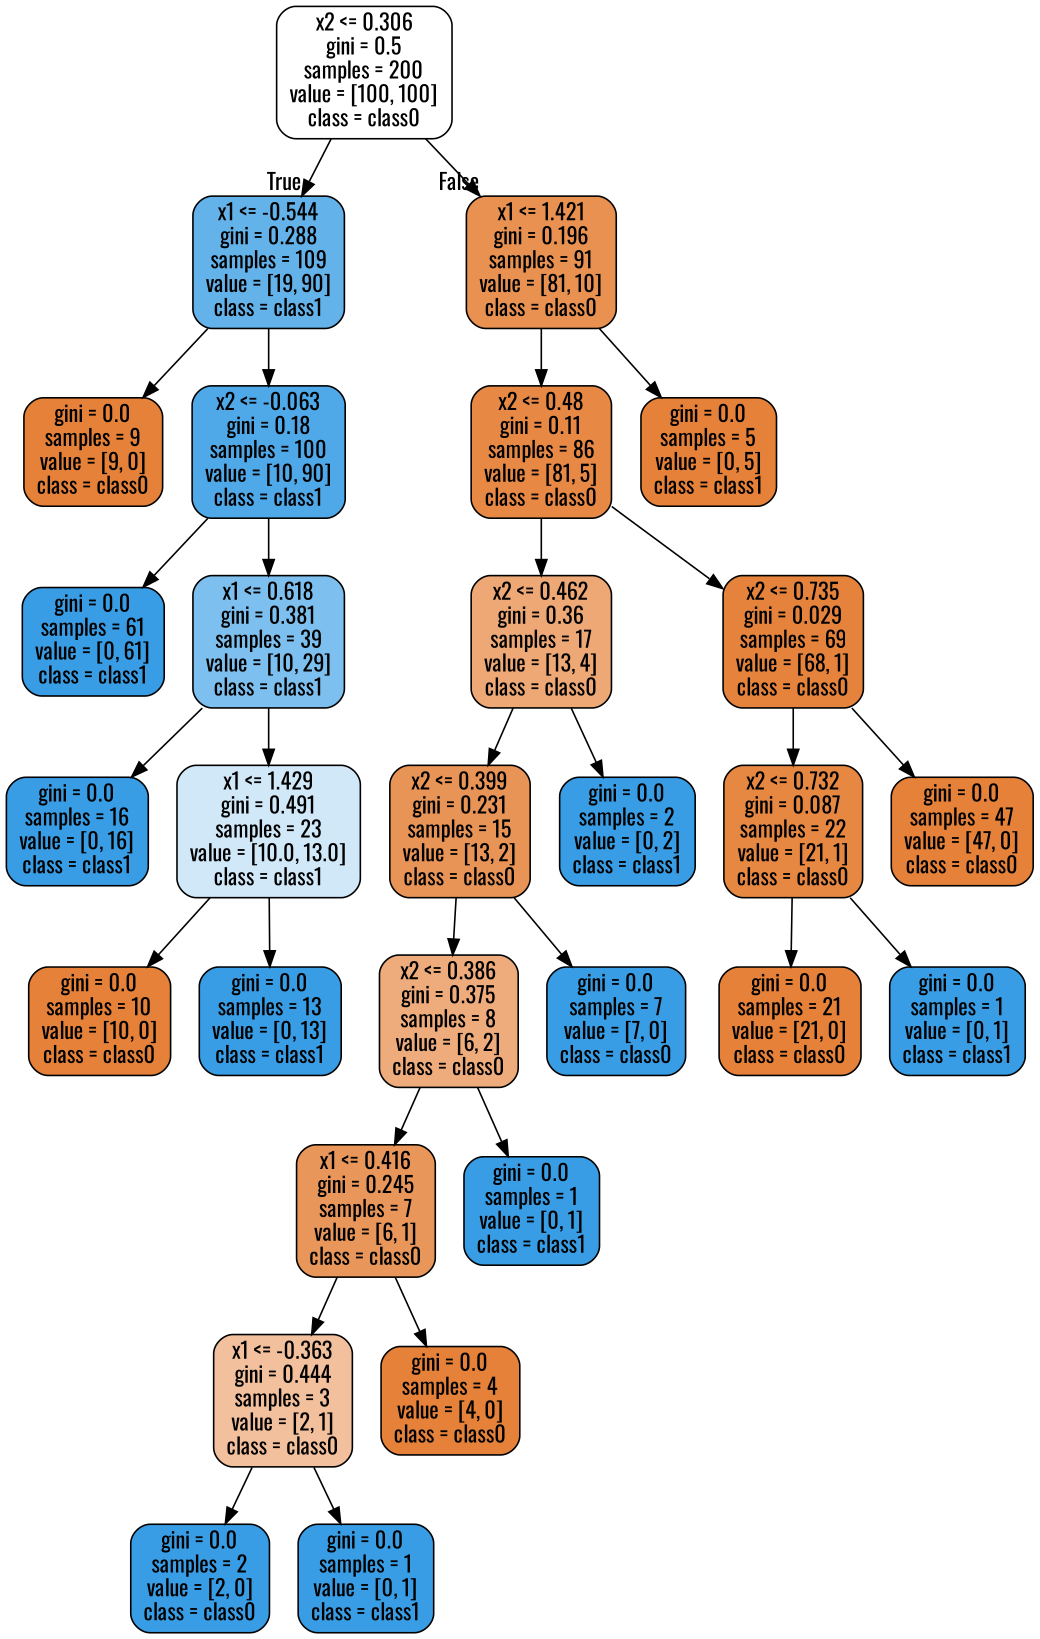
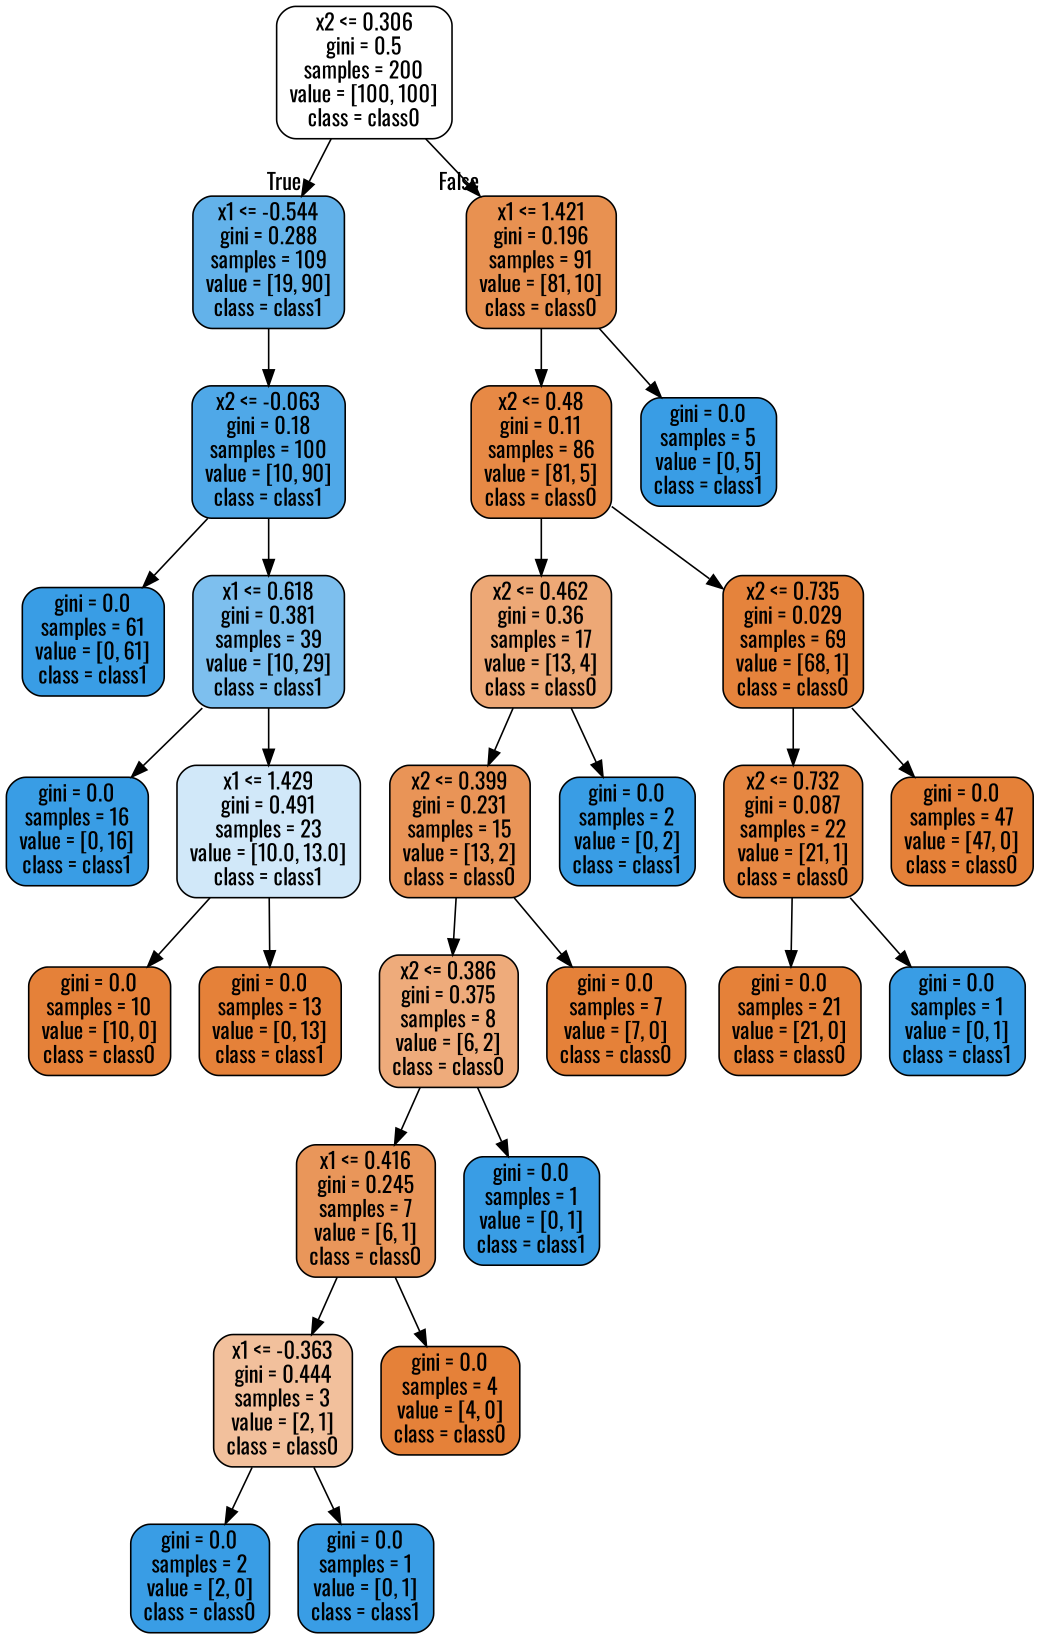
node "gini = 0.0 samples = 9 value = [9, 0] class = class0": removed
node "gini = 0.0 samples = 5 value = [0, 5] class = class1": fillcolor #e58139 -> #399de5
node "gini = 0.0 samples = 13 value = [0, 13] class = class1": fillcolor #399de5 -> #e58139
node "gini = 0.0 samples = 7 value = [7, 0] class = class0": fillcolor #399de5 -> #e58139
